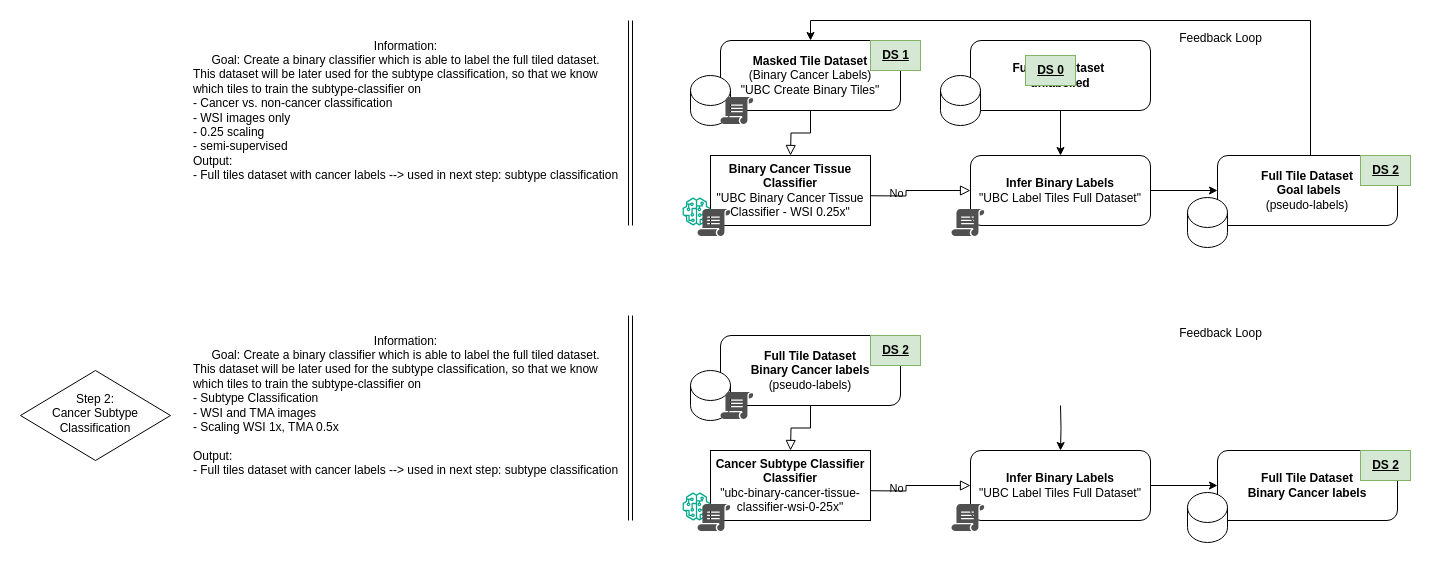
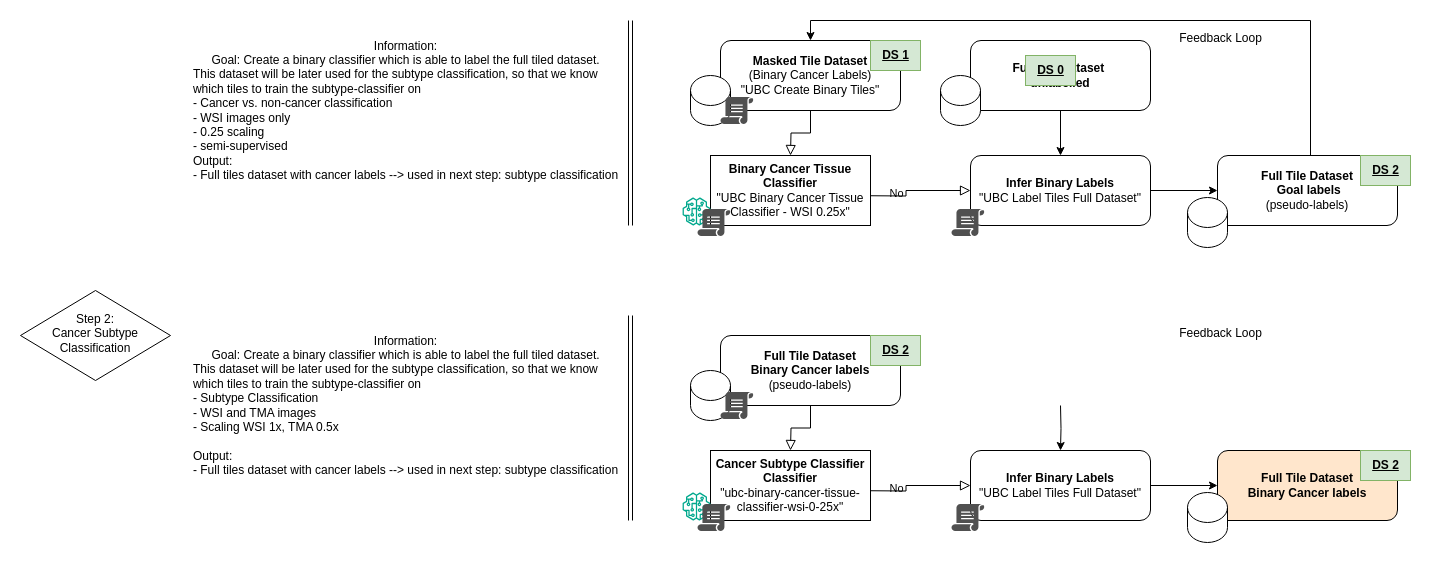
node "Step 2: Cancer Subtype Classification": moved (96, 416) -> (96, 336)
node "Full Tile Dataset Binary Cancer labels": fillcolor #ffffff -> #ffe6cc
